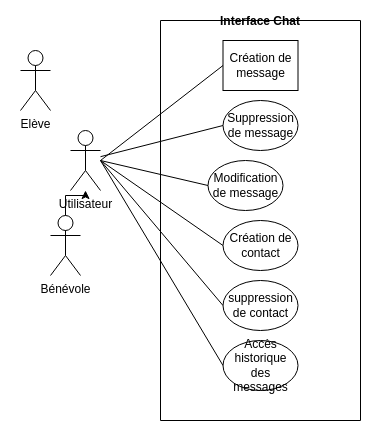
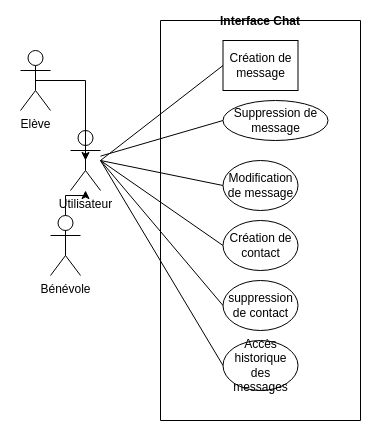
edge "Elève" -> "Utilisateur": added
node "Suppression de message": size 75x50 -> 105x40
node "Modification de message": moved (246, 186) -> (261, 186)
